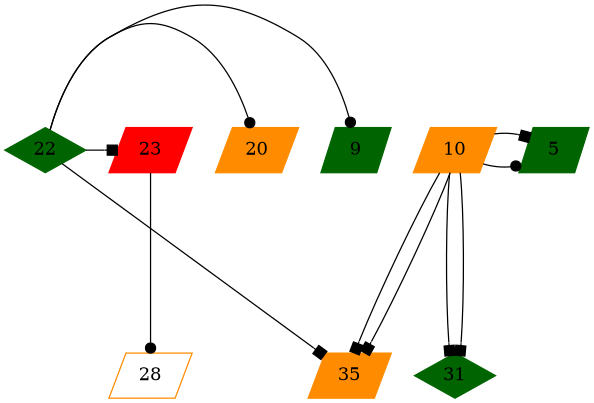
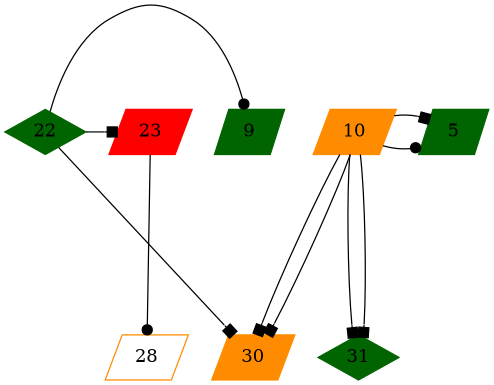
node "20": removed
node "35": label "35" -> "30"
